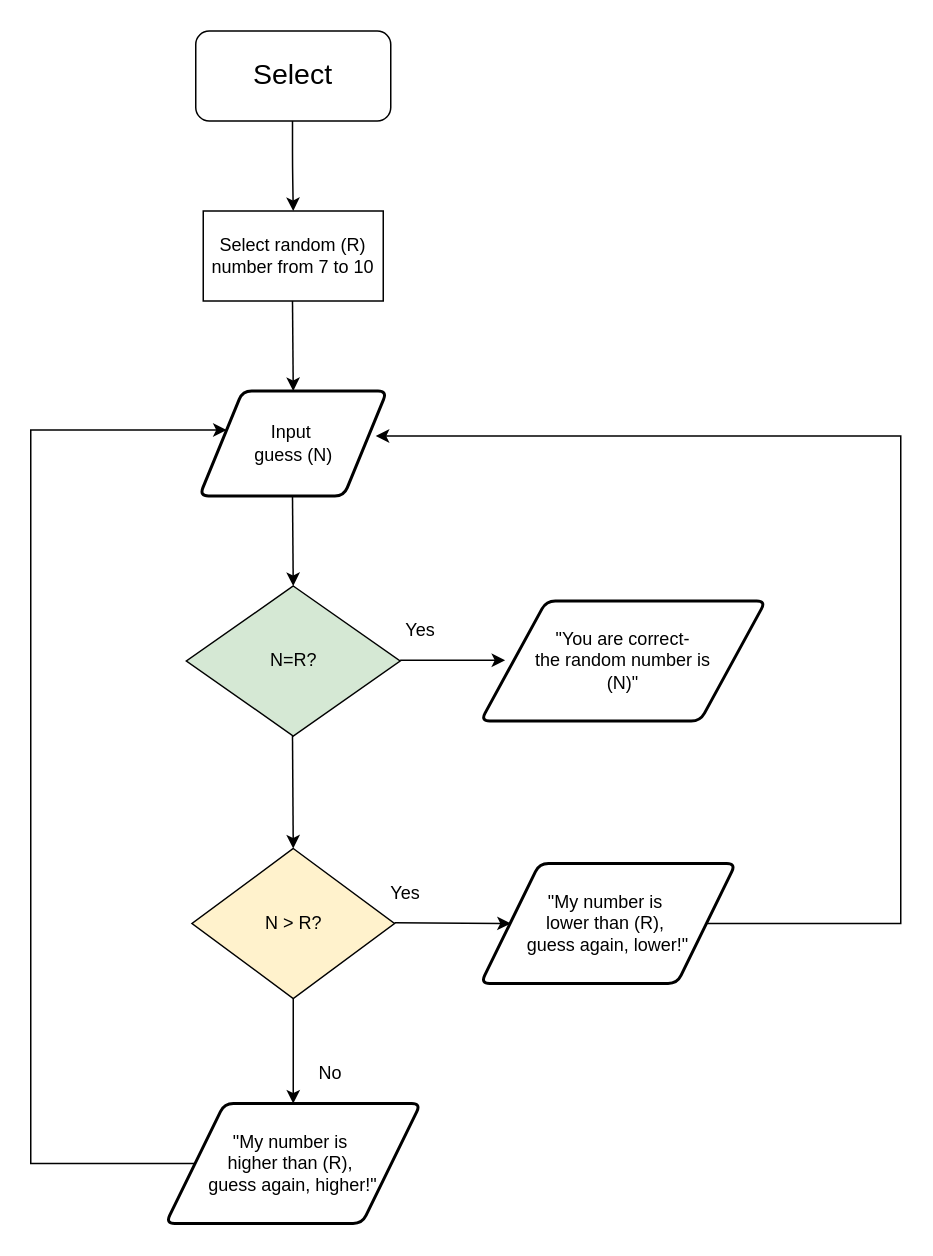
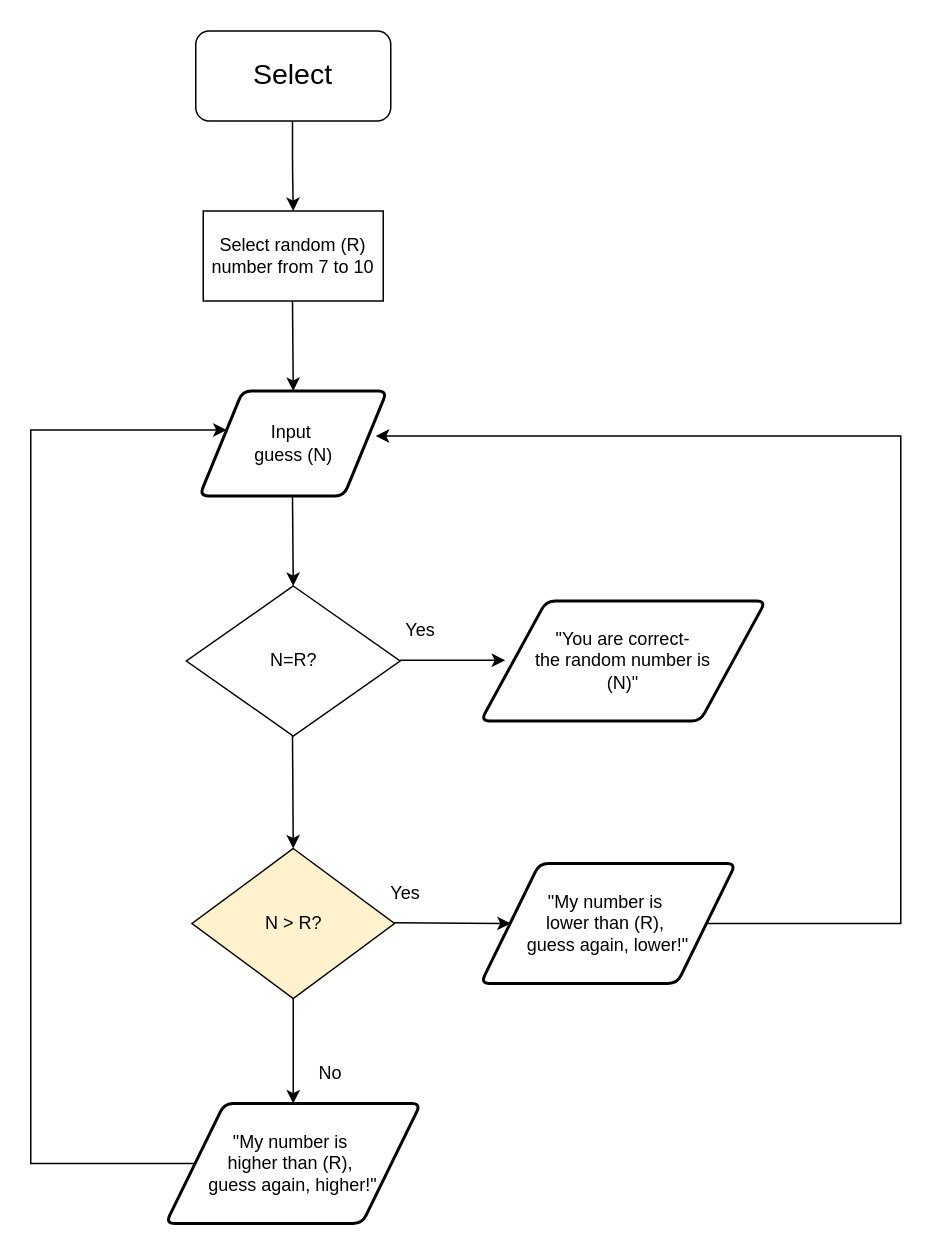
node "N=R?": fillcolor #d5e8d4 -> #ffffff
